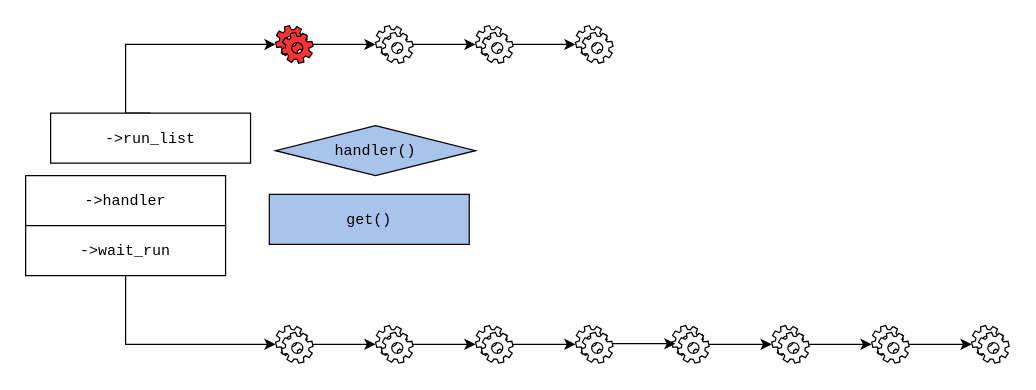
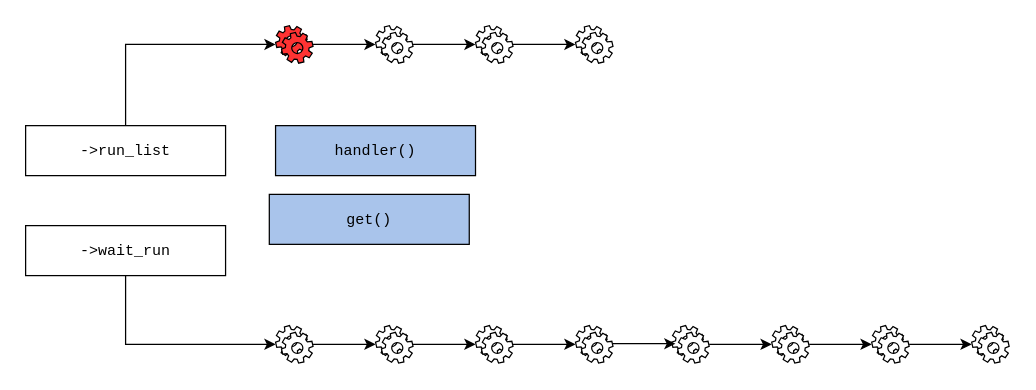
node "->run_list": moved (151, 138) -> (126, 151)
node "handler()": shape diamond -> rectangle
node "->handler": removed
